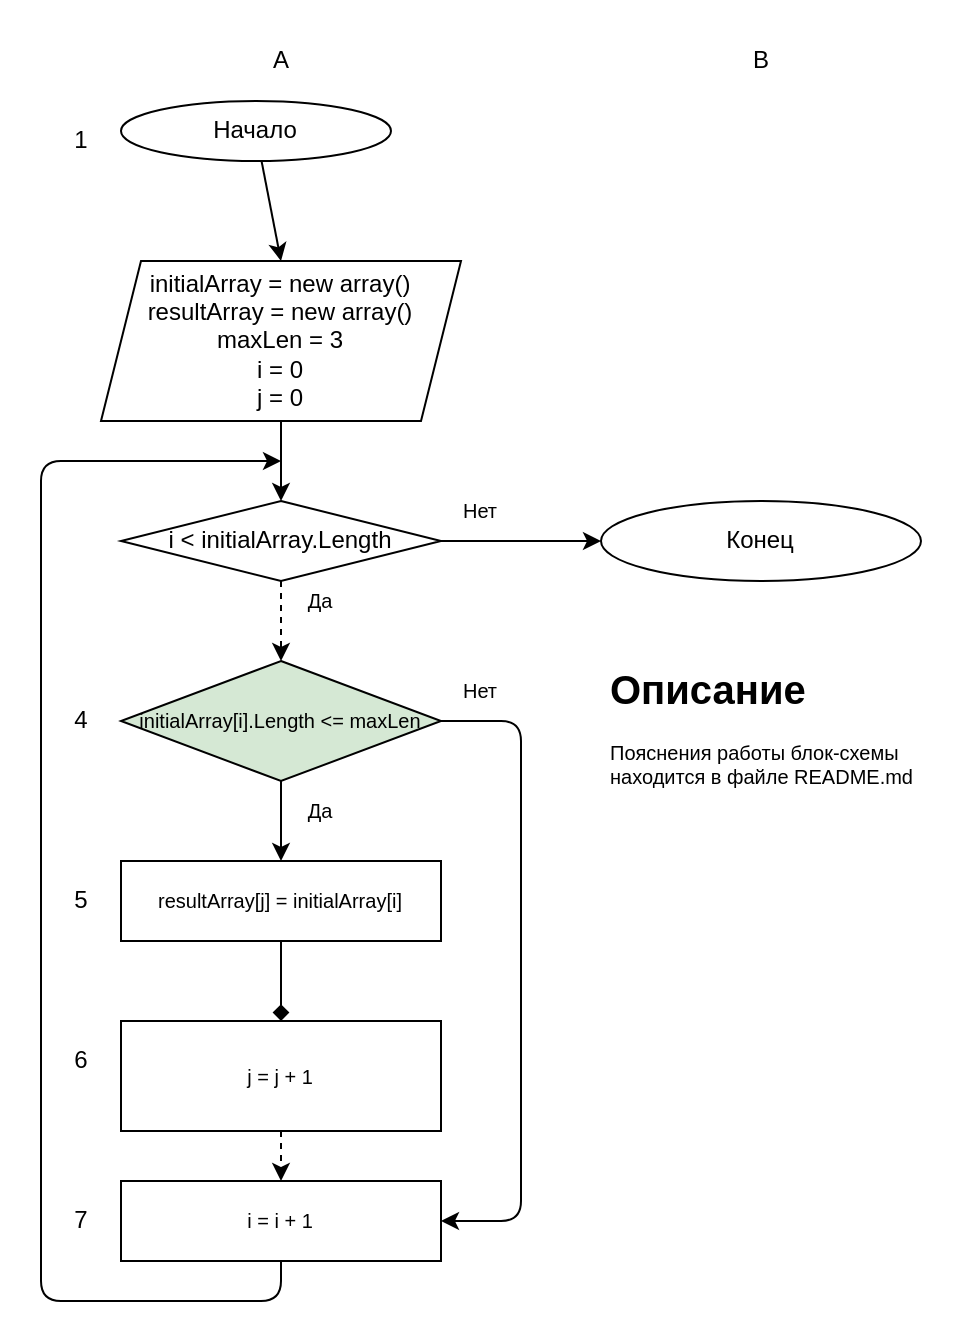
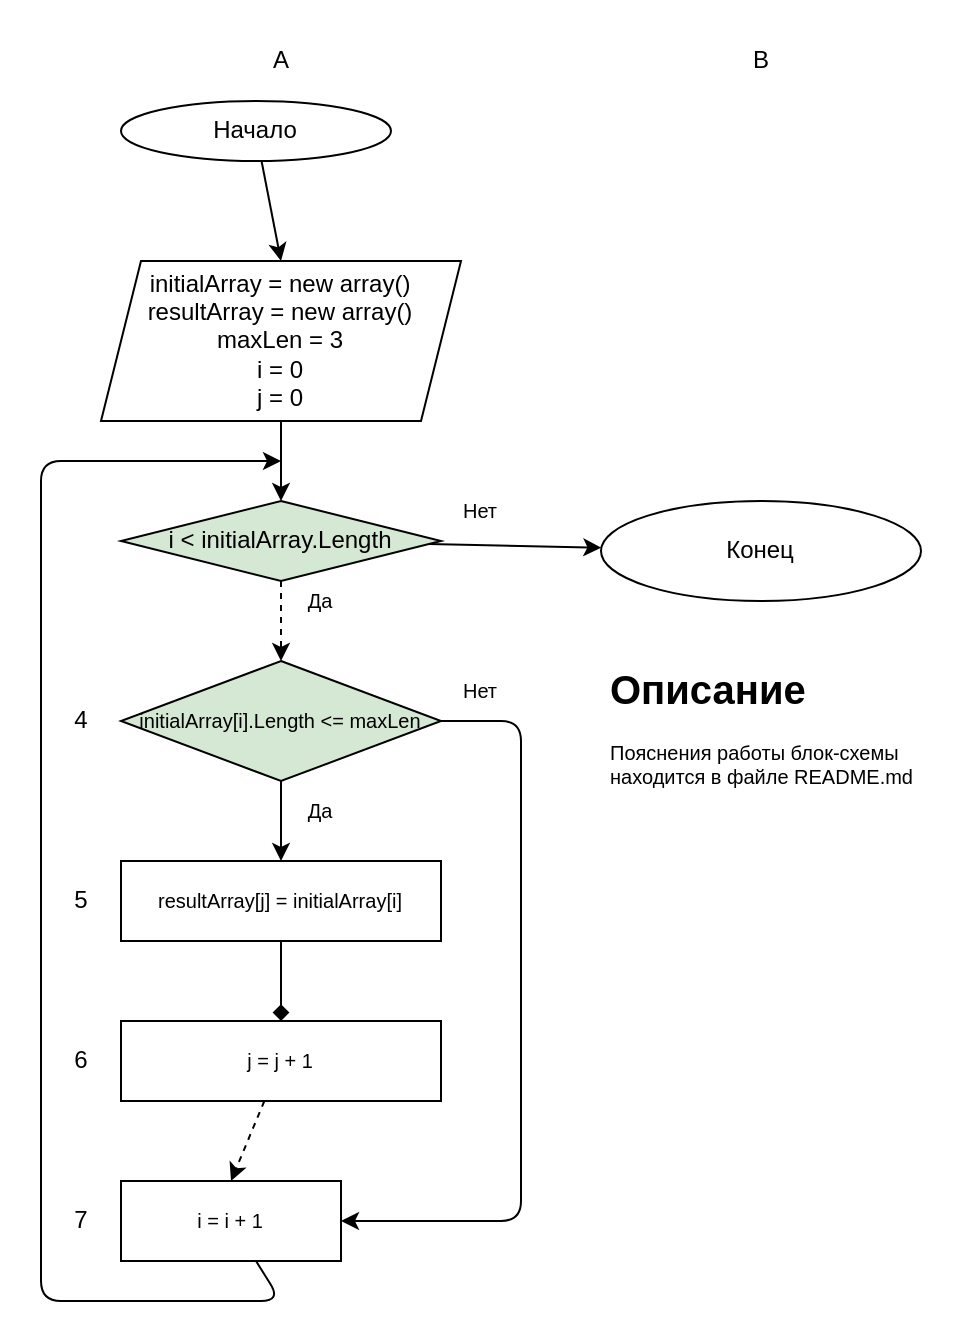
node "1": removed
node "i < initialArray.Length": fillcolor #ffffff -> #d5e8d4
node "Конец": size 320x80 -> 320x100
node "j = j + 1": size 320x110 -> 320x80
node "i = i + 1": size 320x80 -> 220x80
